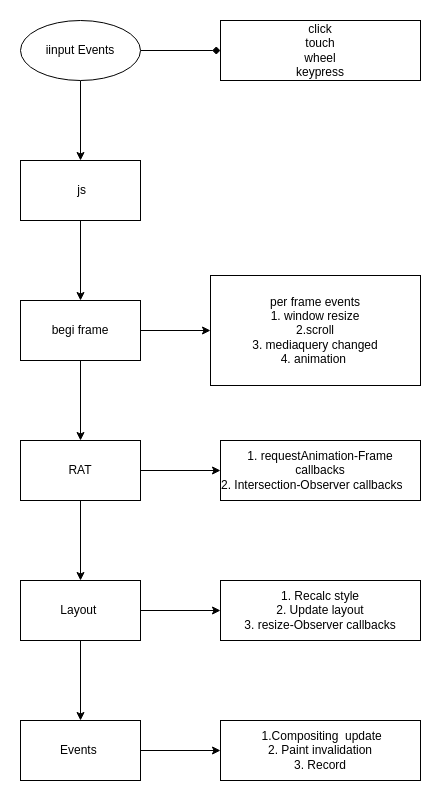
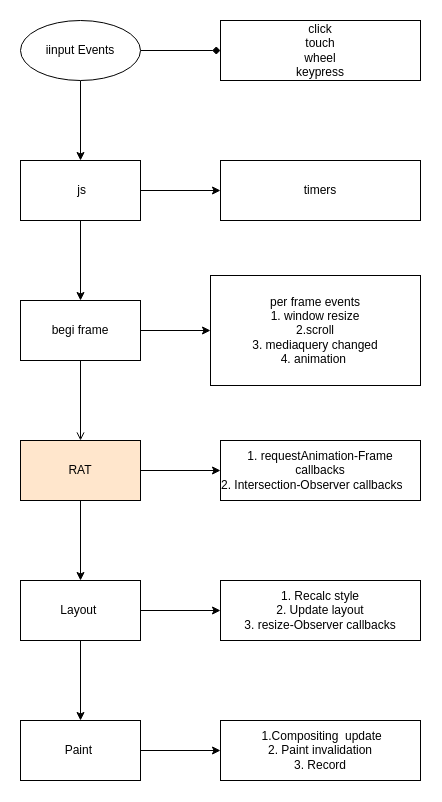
edge "js" -> "timers": added
node "timers": added
edge "begi frame" -> "RAT": arrowhead classic -> open
node "RAT": fillcolor #ffffff -> #ffe6cc
node "Events": label "Events" -> "Paint"
